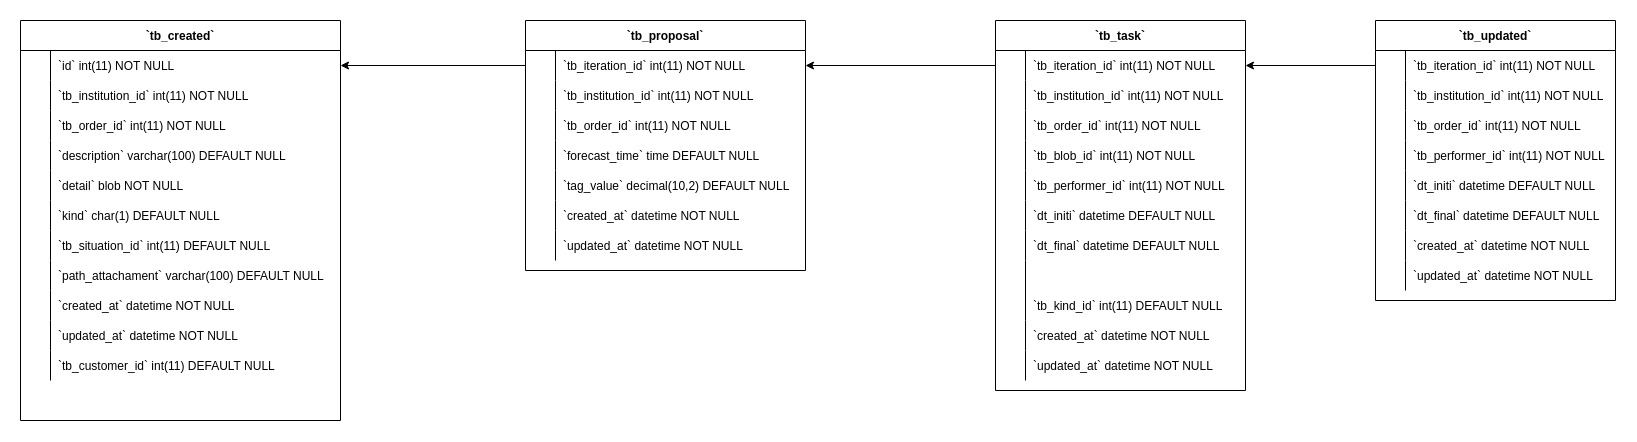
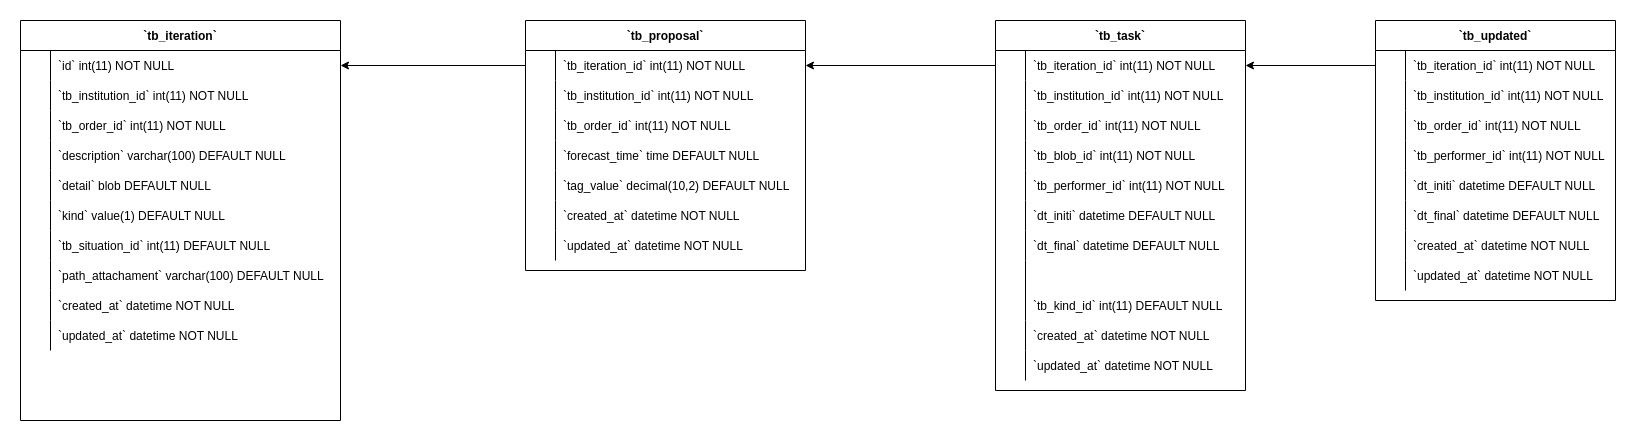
node "`tb_created`": label "`tb_created`" -> "`tb_iteration`"
node "`detail` blob NOT NULL": label "`detail` blob NOT NULL" -> "`detail` blob DEFAULT NULL"
node "`kind` char(1) DEFAULT NULL": label "`kind` char(1) DEFAULT NULL" -> "`kind` value(1) DEFAULT NULL"
node "`tb_customer_id` int(11) DEFAULT NULL": removed
